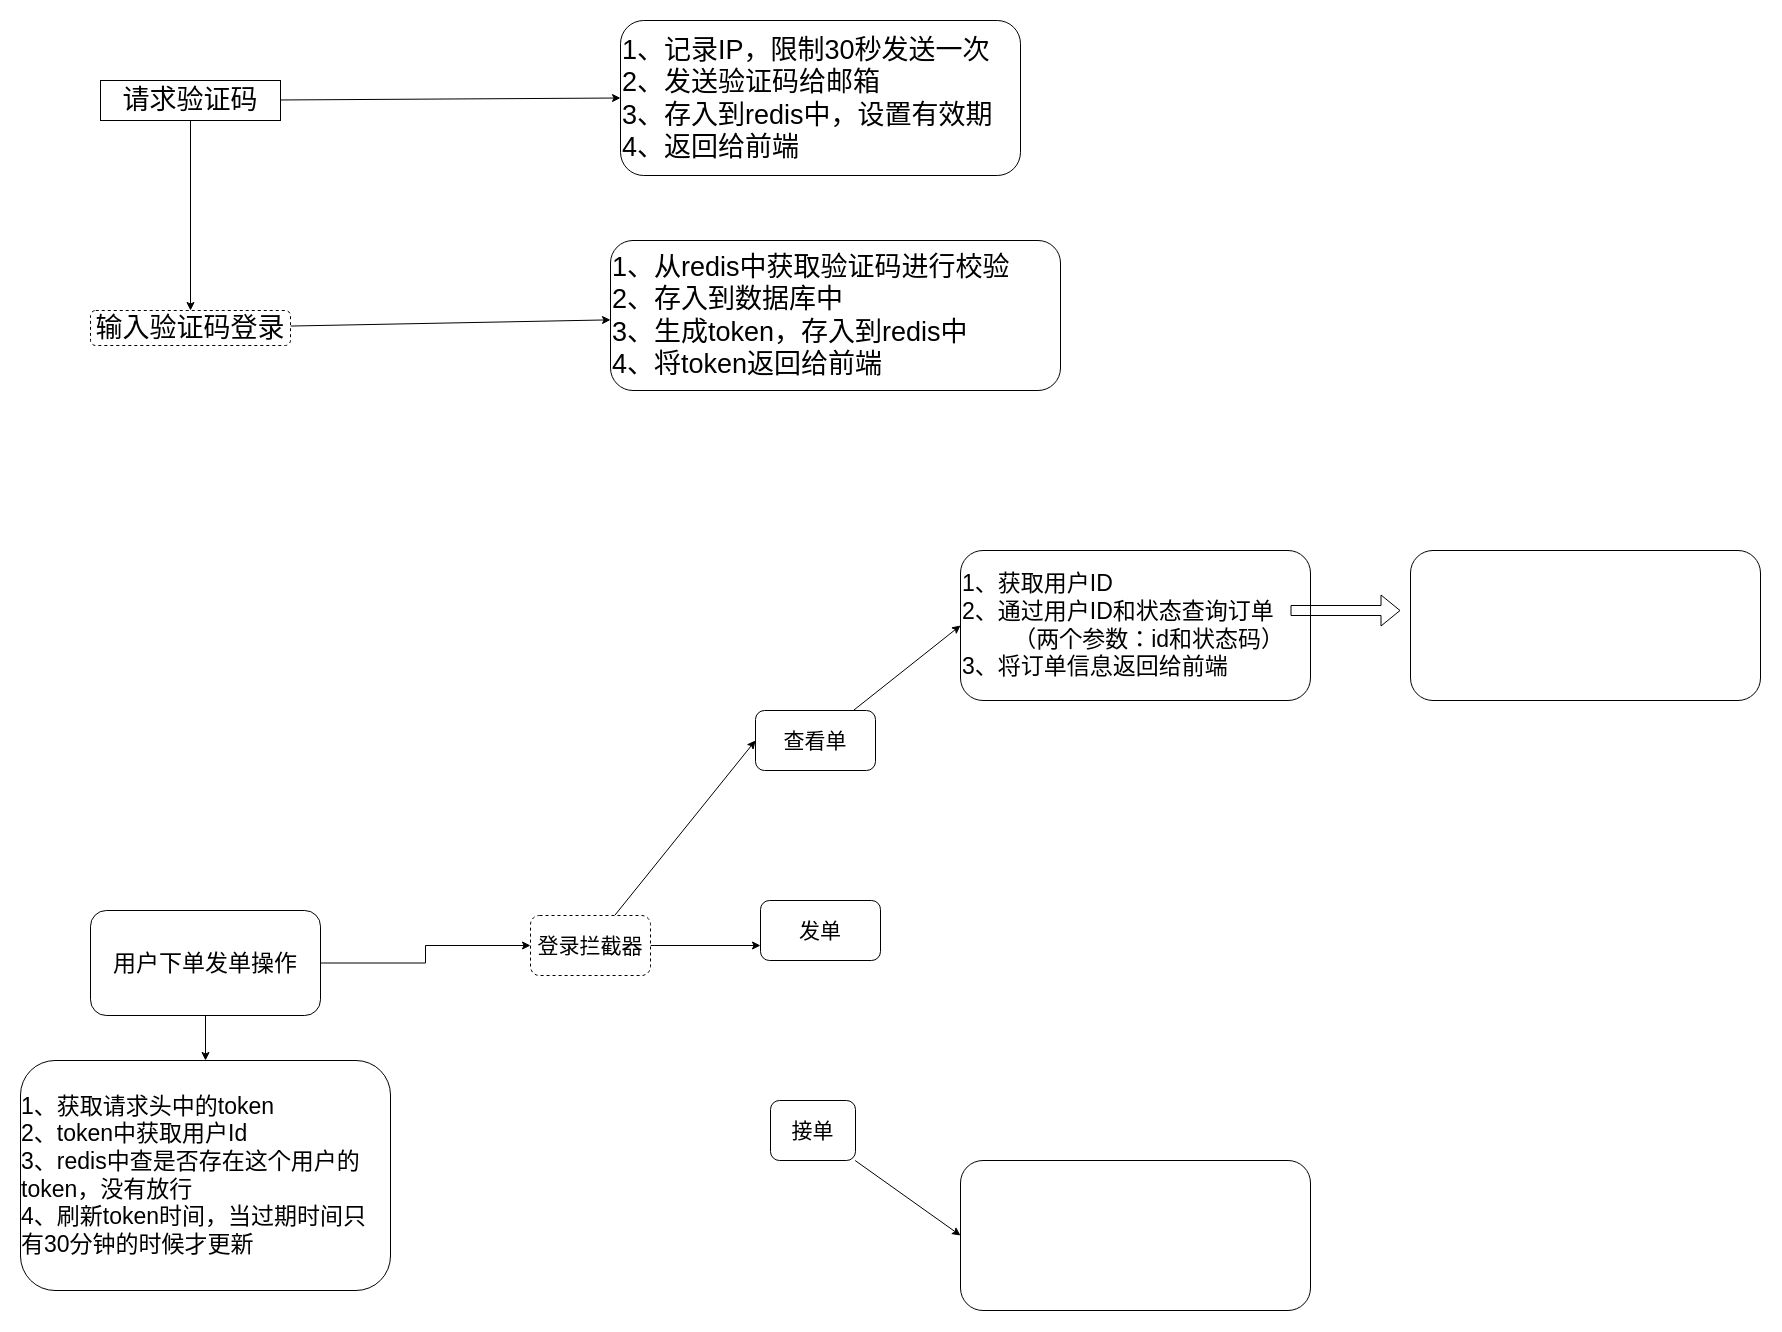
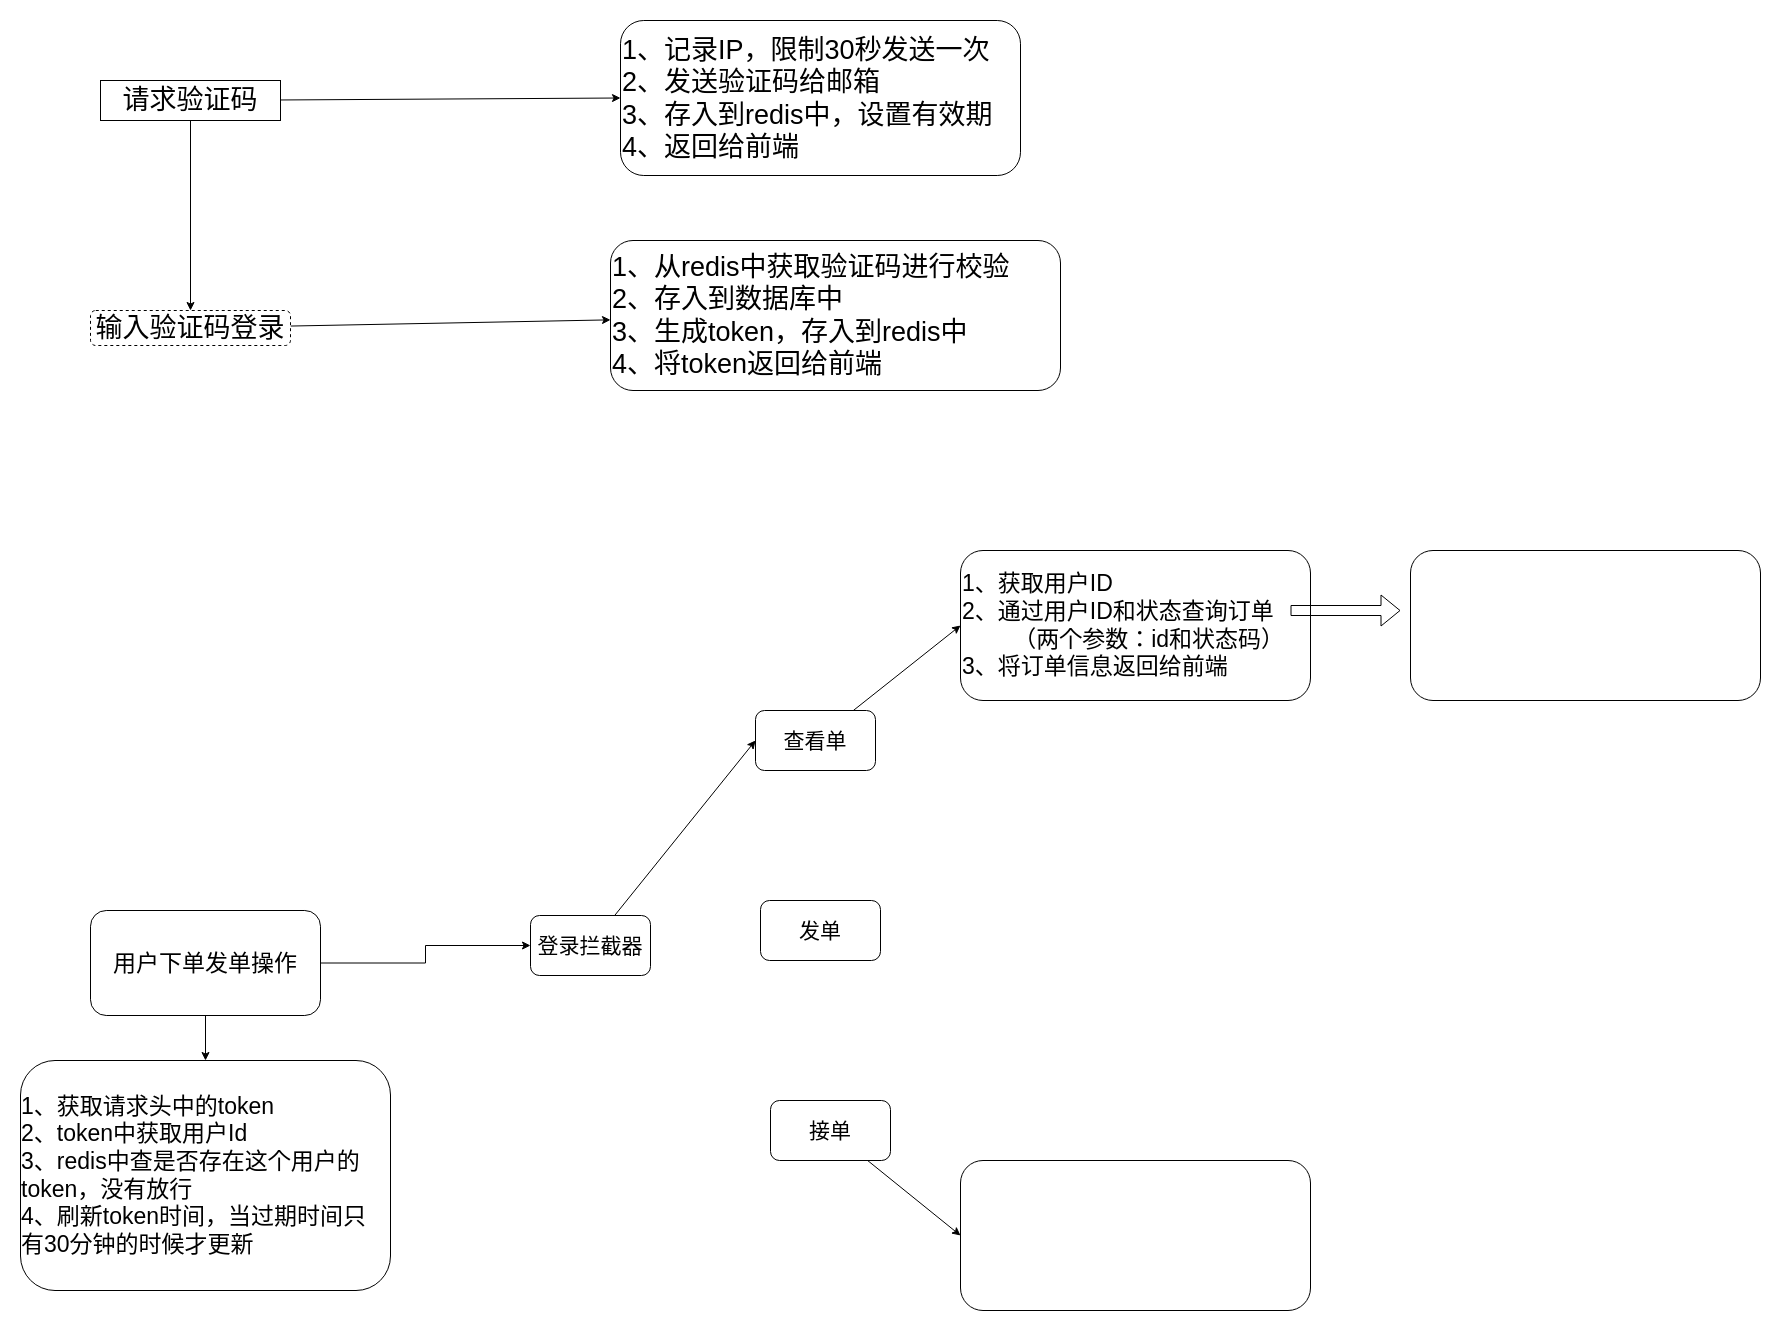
node "登录拦截器": style dashed -> solid
edge "登录拦截器" -> "发单": removed
node "接单": size 85x60 -> 120x60
